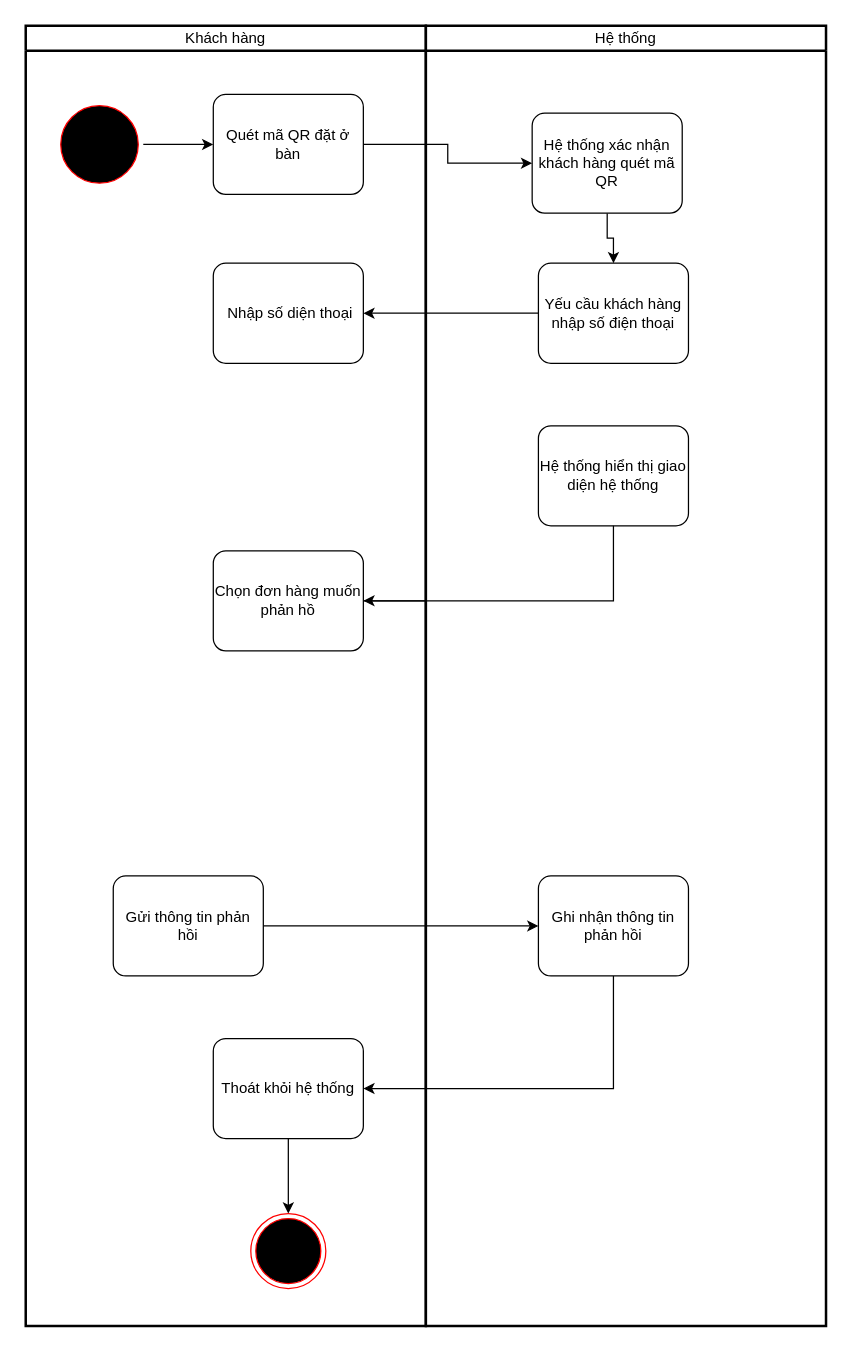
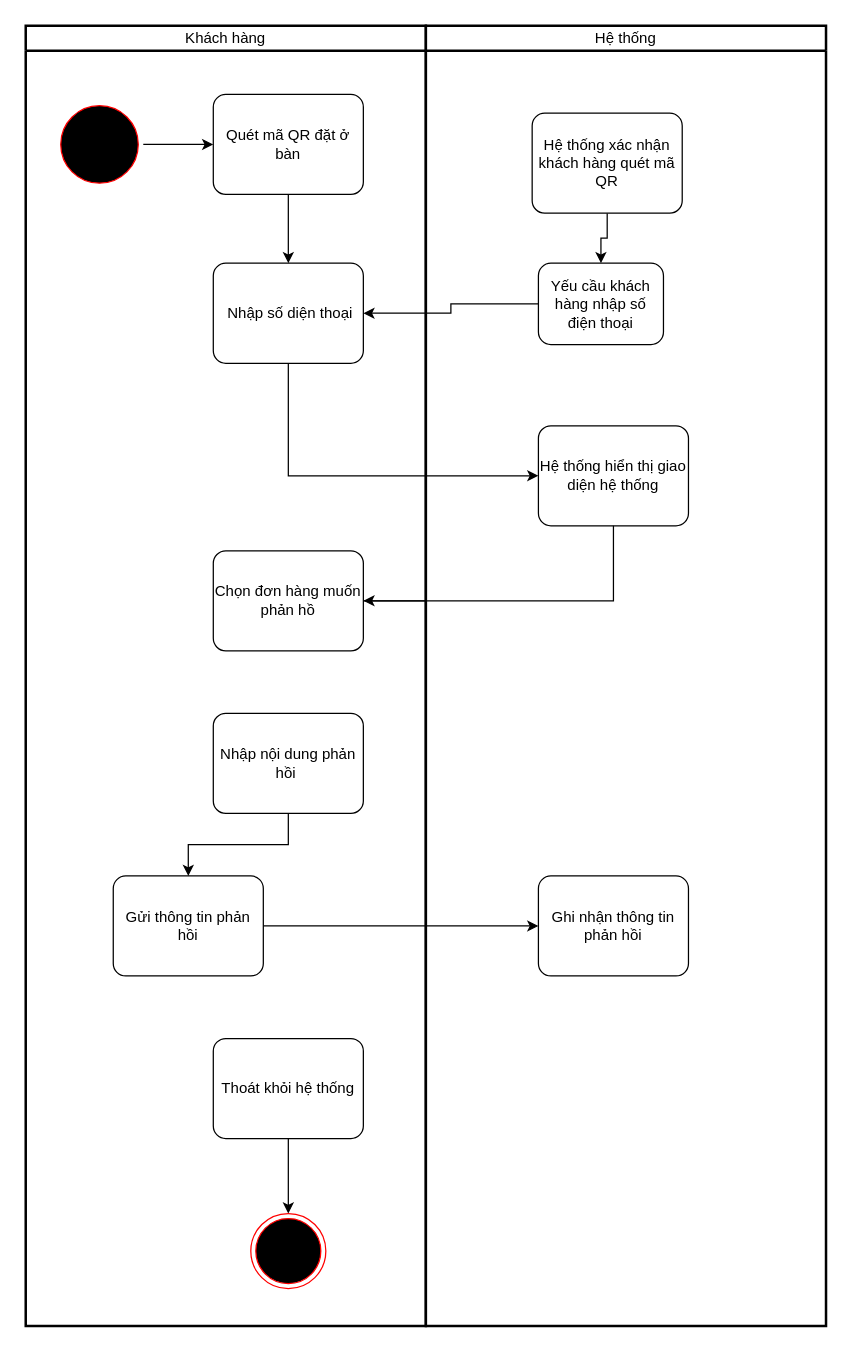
edge "Quét mã QR đặt ở bàn" -> "Hệ thống xác nhận khách hàng quét mã QR": now "Quét mã QR đặt ở bàn" -> "Nhập số diện thoại"
node "Yếu cầu khách hàng nhập số điện thoại": size 150x100 -> 125x81
edge "Nhập số diện thoại" -> "Hệ thống hiển thị giao diện hệ thống": added
node "Nhập nội dung phản hồi": added
edge "Nhập nội dung phản hồi" -> "Gửi thông tin phản hồi": added
edge "Ghi nhận thông tin phản hồi" -> "Thoát khỏi hệ thống": removed
